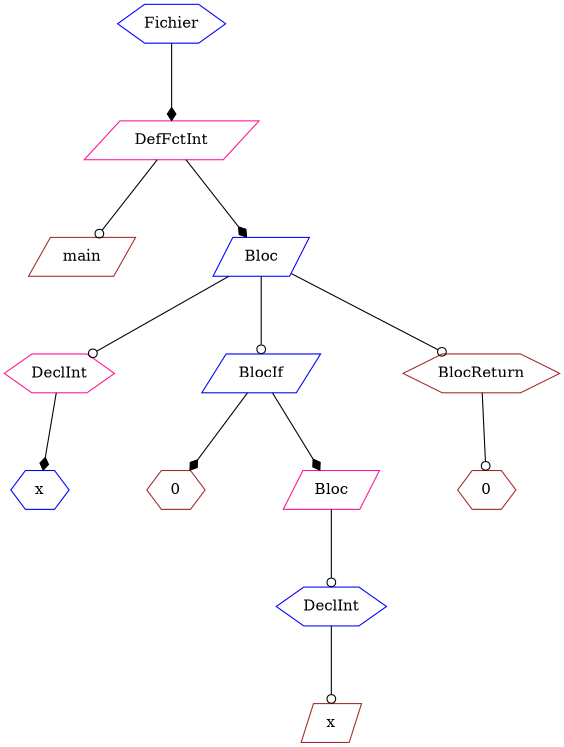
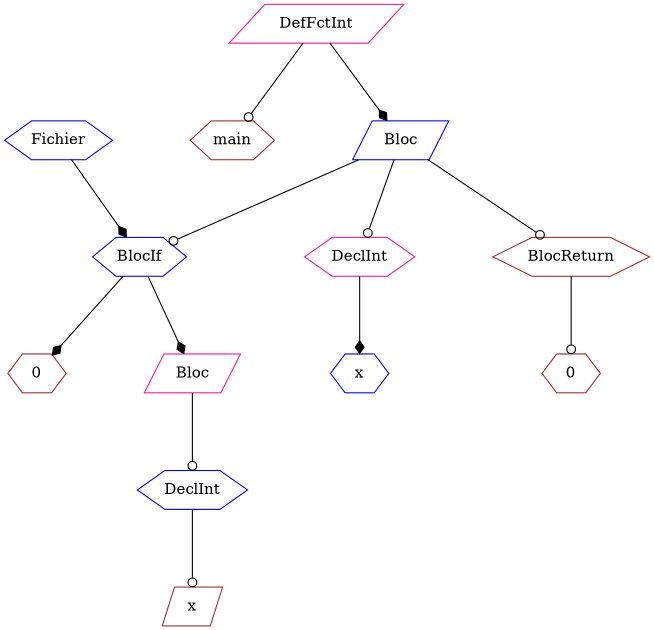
edge "Fichier" -> "DefFctInt": now "Fichier" -> "BlocIf"
node "main": shape parallelogram -> hexagon
node "BlocIf": shape parallelogram -> hexagon
